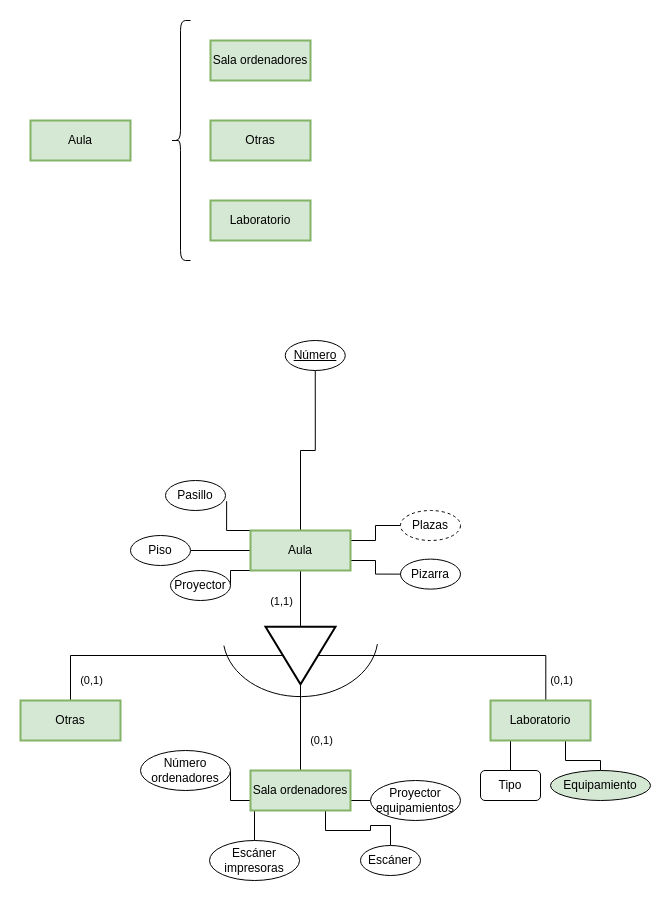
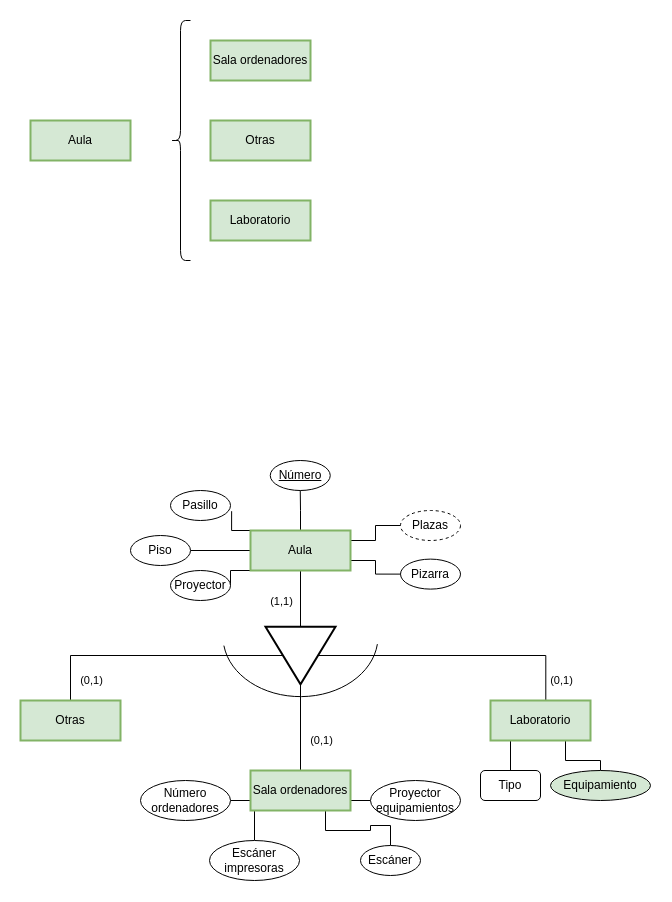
node "Número": moved (315, 356) -> (300, 476)
node "Pasillo": moved (196, 496) -> (201, 506)
node "Número ordenadores": moved (186, 771) -> (186, 801)
